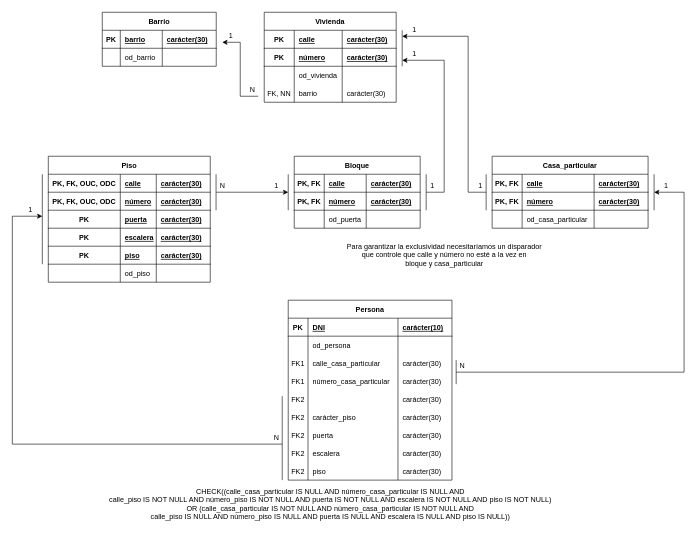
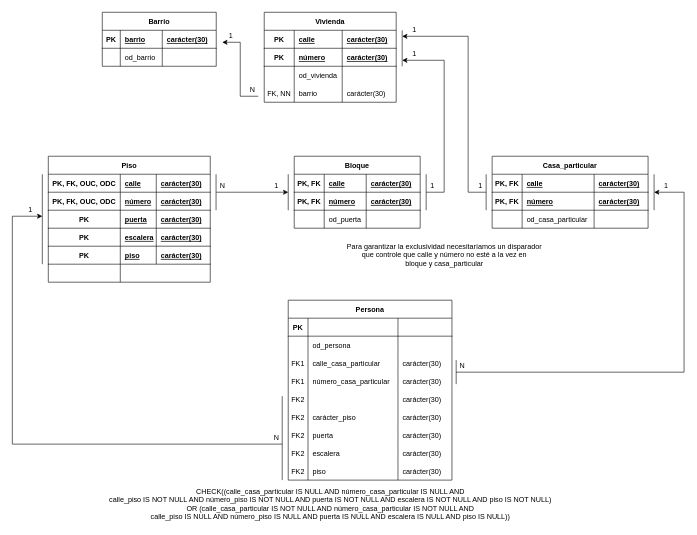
node "od_piso": removed
node "DNI": removed
node "carácter(10)": removed
